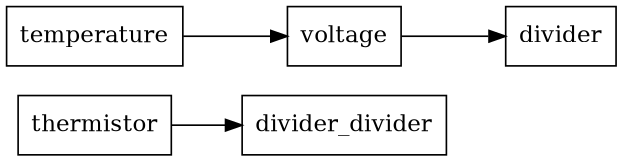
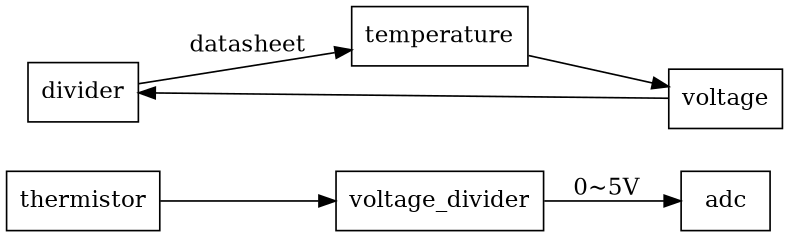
edge "divider" -> "temperature": added, label "datasheet"
node "divider_divider": label "divider_divider" -> "voltage_divider"
node "adc": added
